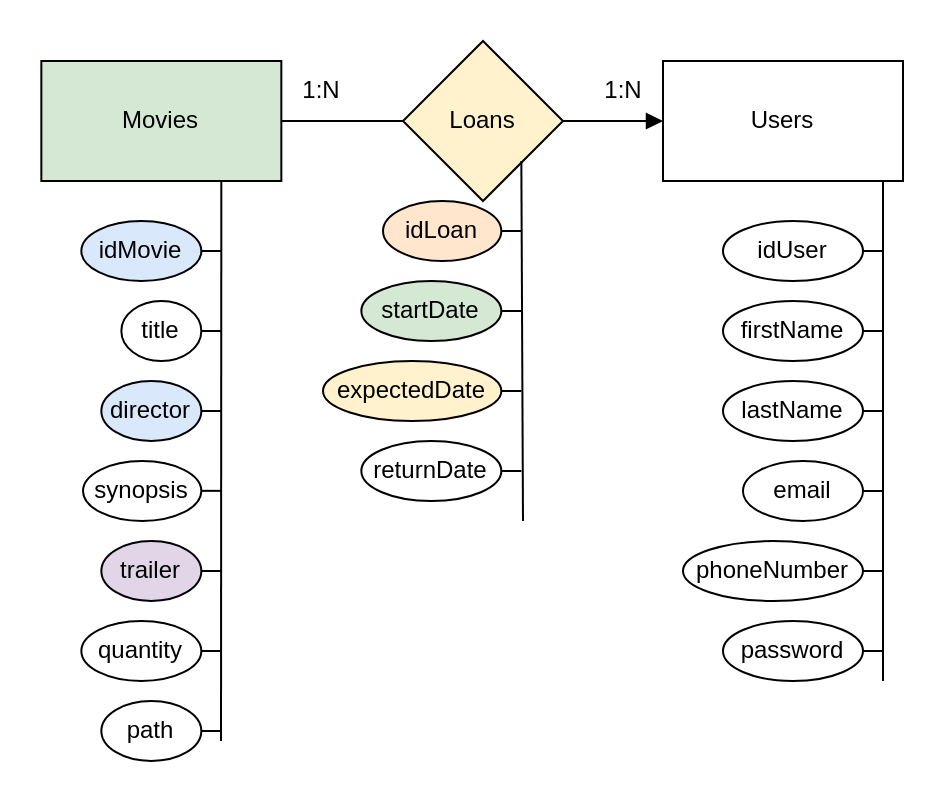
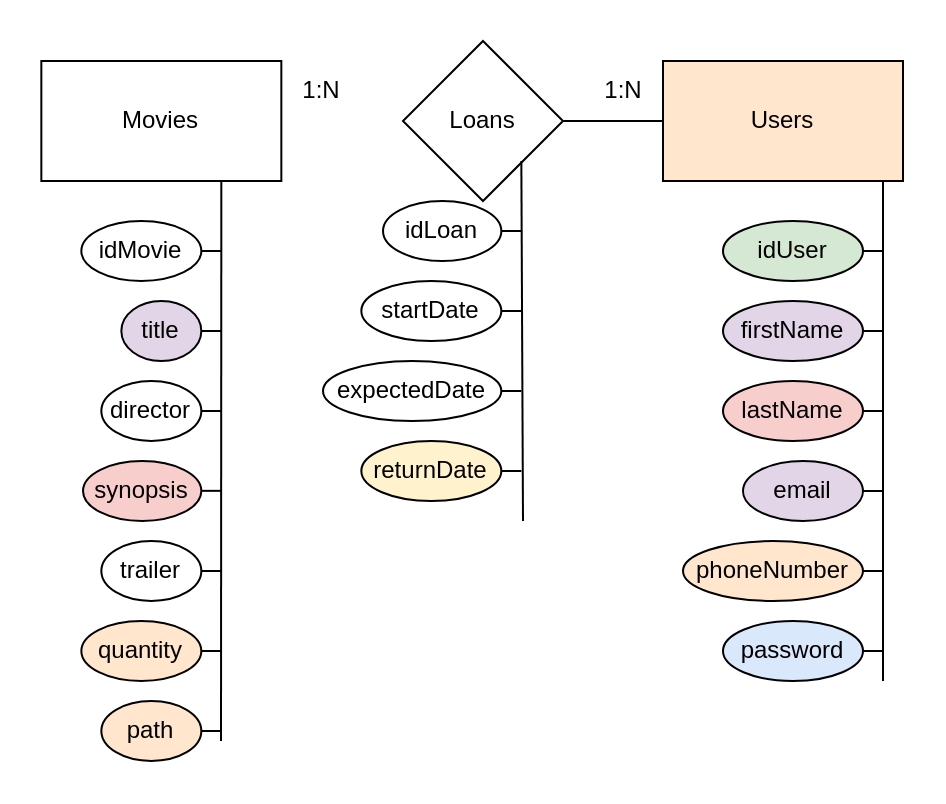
node "Movies": fillcolor #d5e8d4 -> #ffffff
edge "Movies" -- "Loans": removed
node "Loans": fillcolor #fff2cc -> #ffffff
edge "Loans" -> "Users": arrowhead block -> none
node "Users": fillcolor #ffffff -> #ffe6cc
node "idLoan": fillcolor #ffe6cc -> #ffffff
node "idMovie": fillcolor #dae8fc -> #ffffff
node "idUser": fillcolor #ffffff -> #d5e8d4
node "startDate": fillcolor #d5e8d4 -> #ffffff
node "title": fillcolor #ffffff -> #e1d5e7
node "firstName": fillcolor #ffffff -> #e1d5e7
node "expectedDate": fillcolor #fff2cc -> #ffffff
node "director": fillcolor #dae8fc -> #ffffff
node "lastName": fillcolor #ffffff -> #f8cecc
node "returnDate": fillcolor #ffffff -> #fff2cc
node "synopsis": fillcolor #ffffff -> #f8cecc
node "email": fillcolor #ffffff -> #e1d5e7
node "trailer": fillcolor #e1d5e7 -> #ffffff
node "phoneNumber": fillcolor #ffffff -> #ffe6cc
node "quantity": fillcolor #ffffff -> #ffe6cc
node "password": fillcolor #ffffff -> #dae8fc
node "path": fillcolor #ffffff -> #ffe6cc
